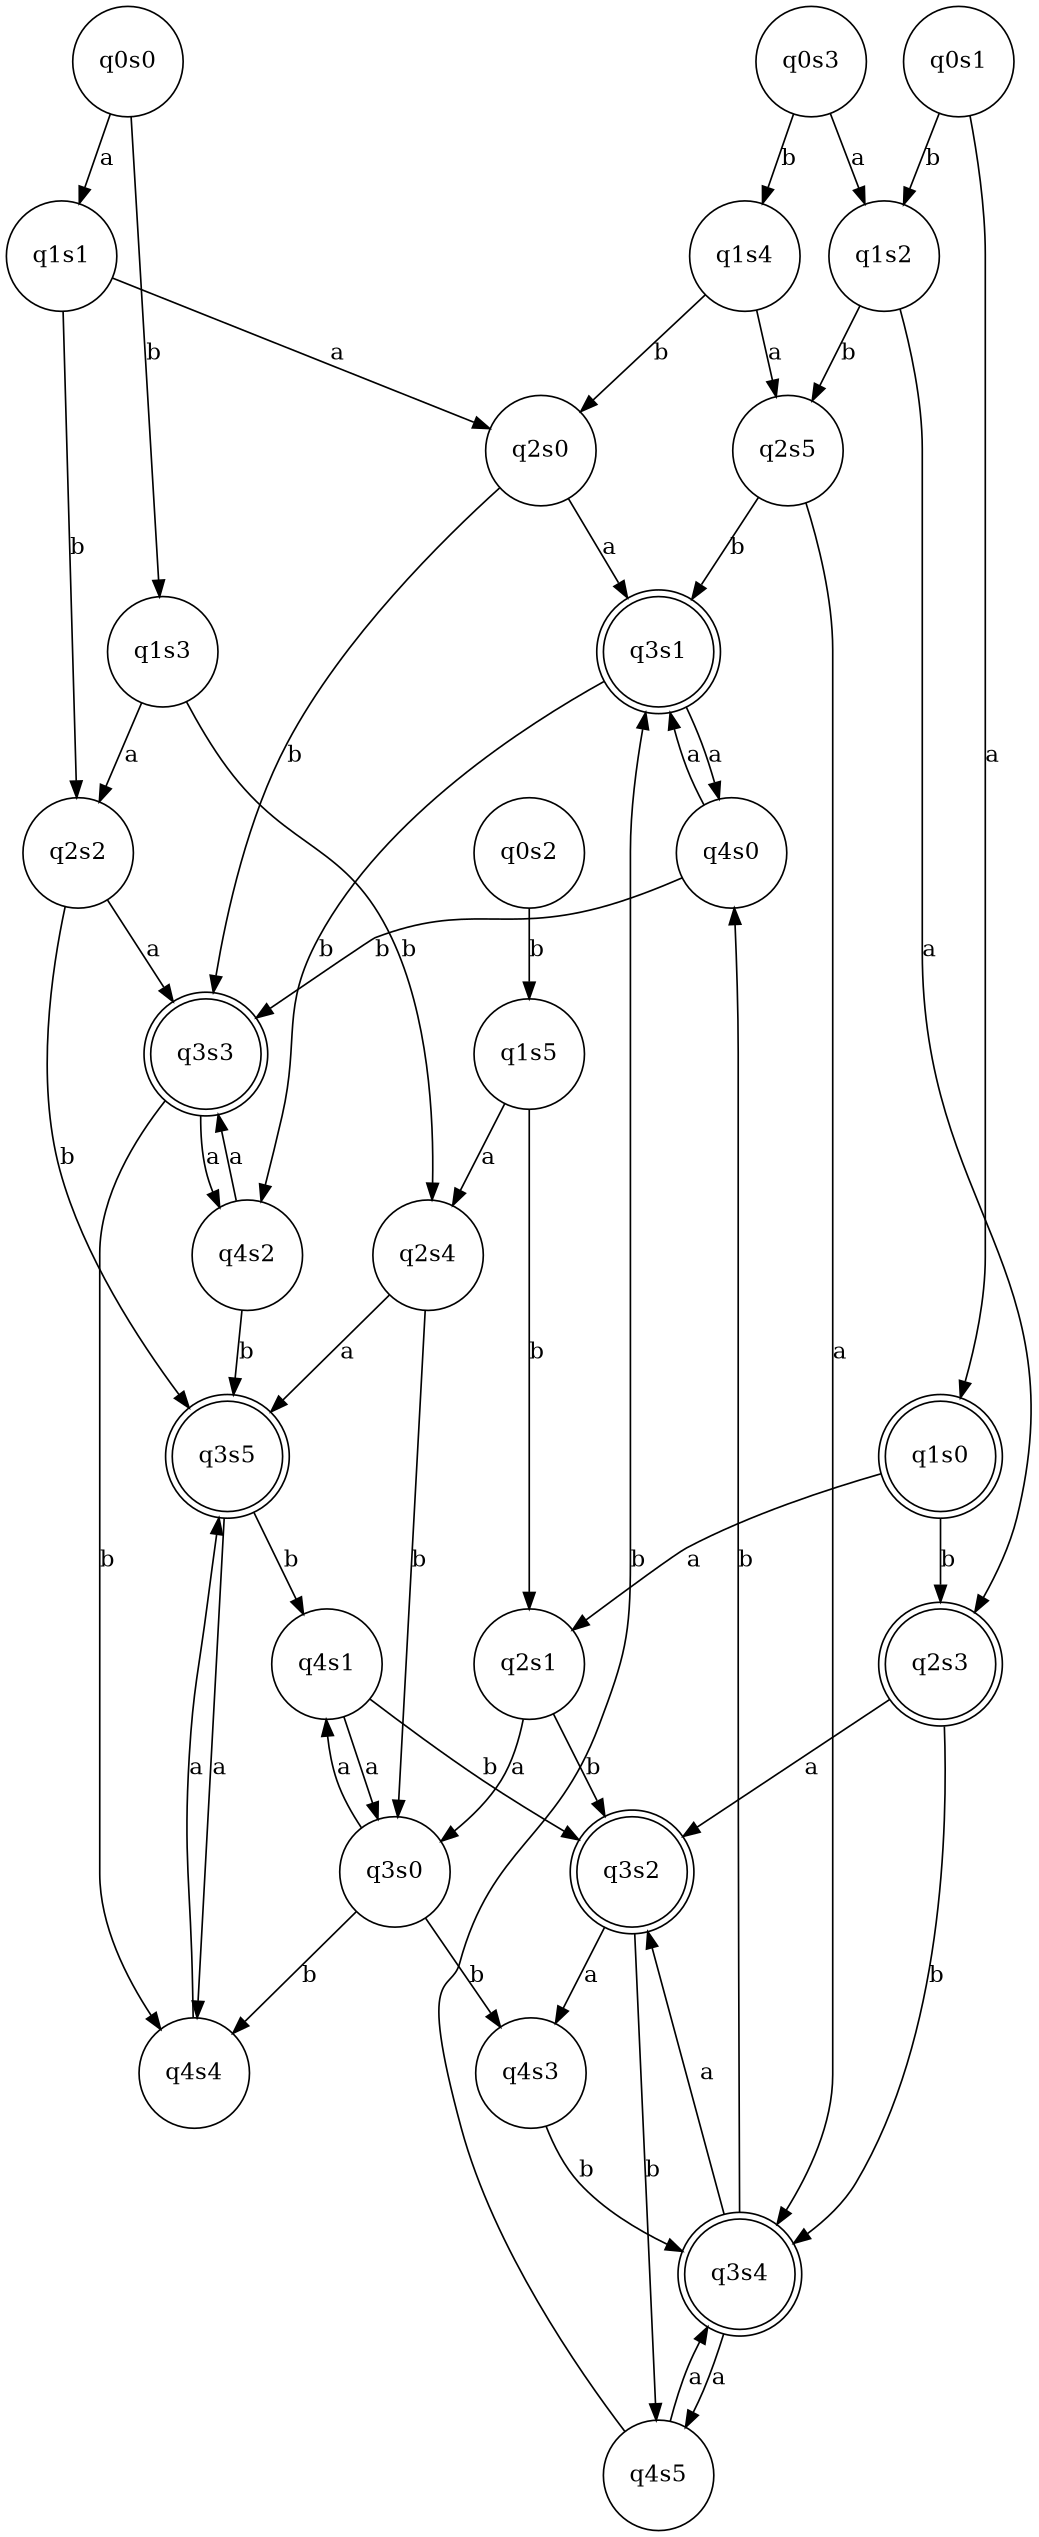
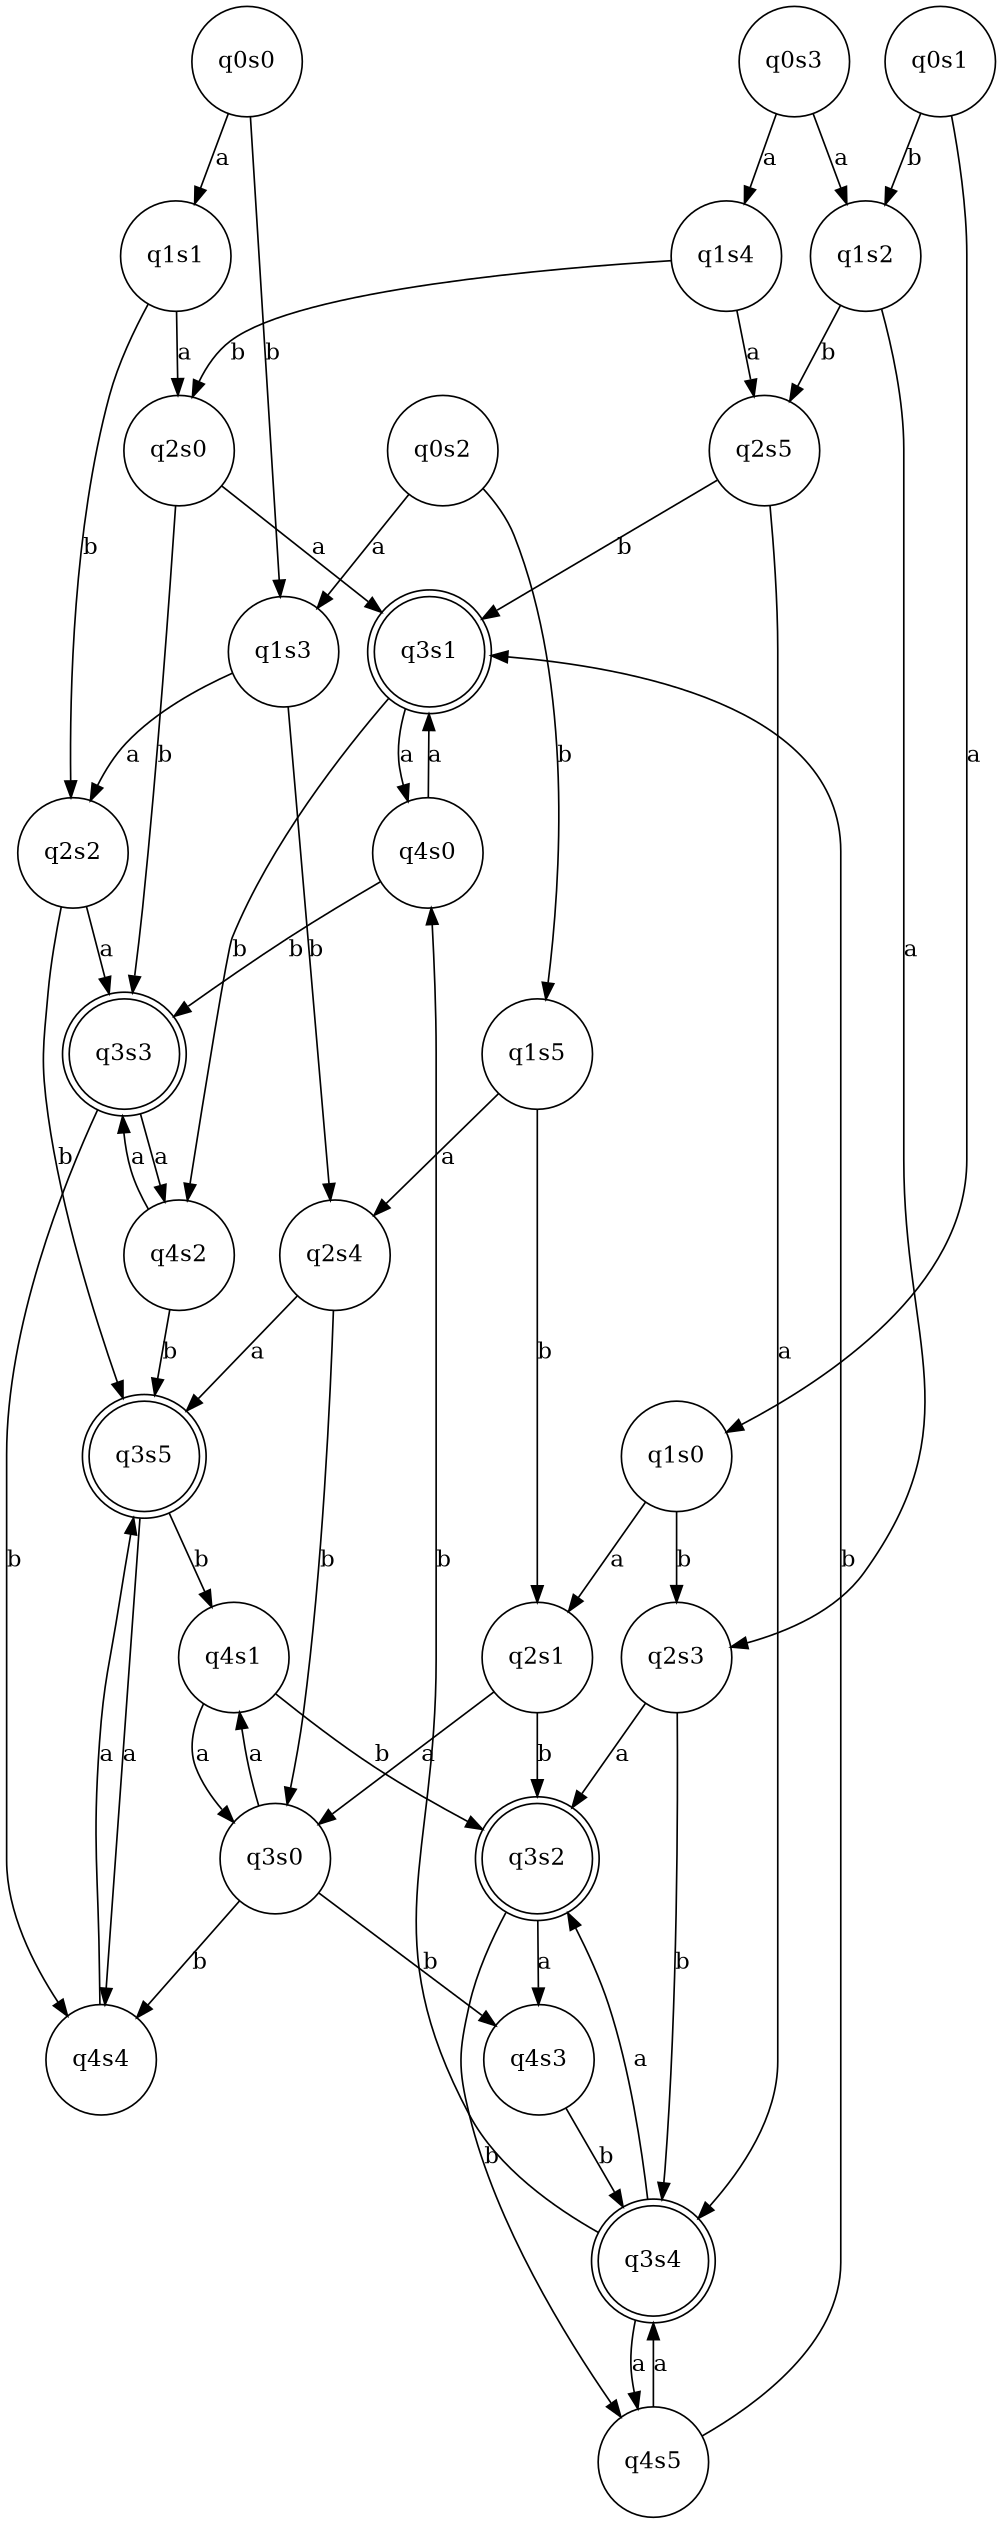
edge "q0s3" -> "q1s4": label "b" -> "a"
edge "q0s2" -> "q1s3": added, label "a"
node "q1s0": shape doublecircle -> circle
node "q2s3": shape doublecircle -> circle
